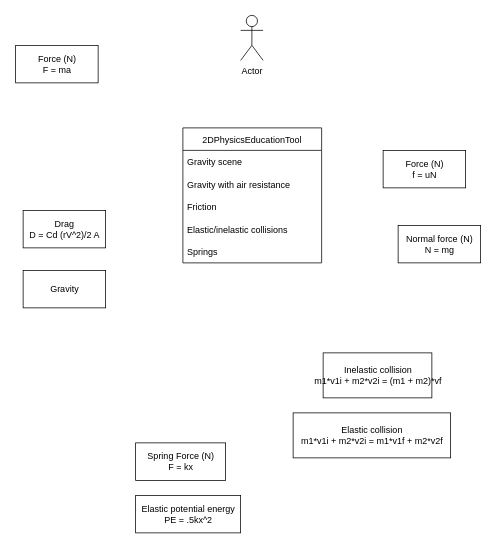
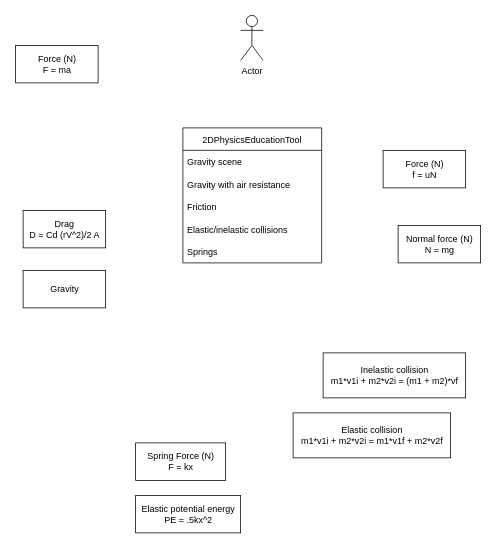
node "Inelastic collision m1*v1i + m2*v2i = (m1 + m2)*vf": size 109x45 -> 143x45
